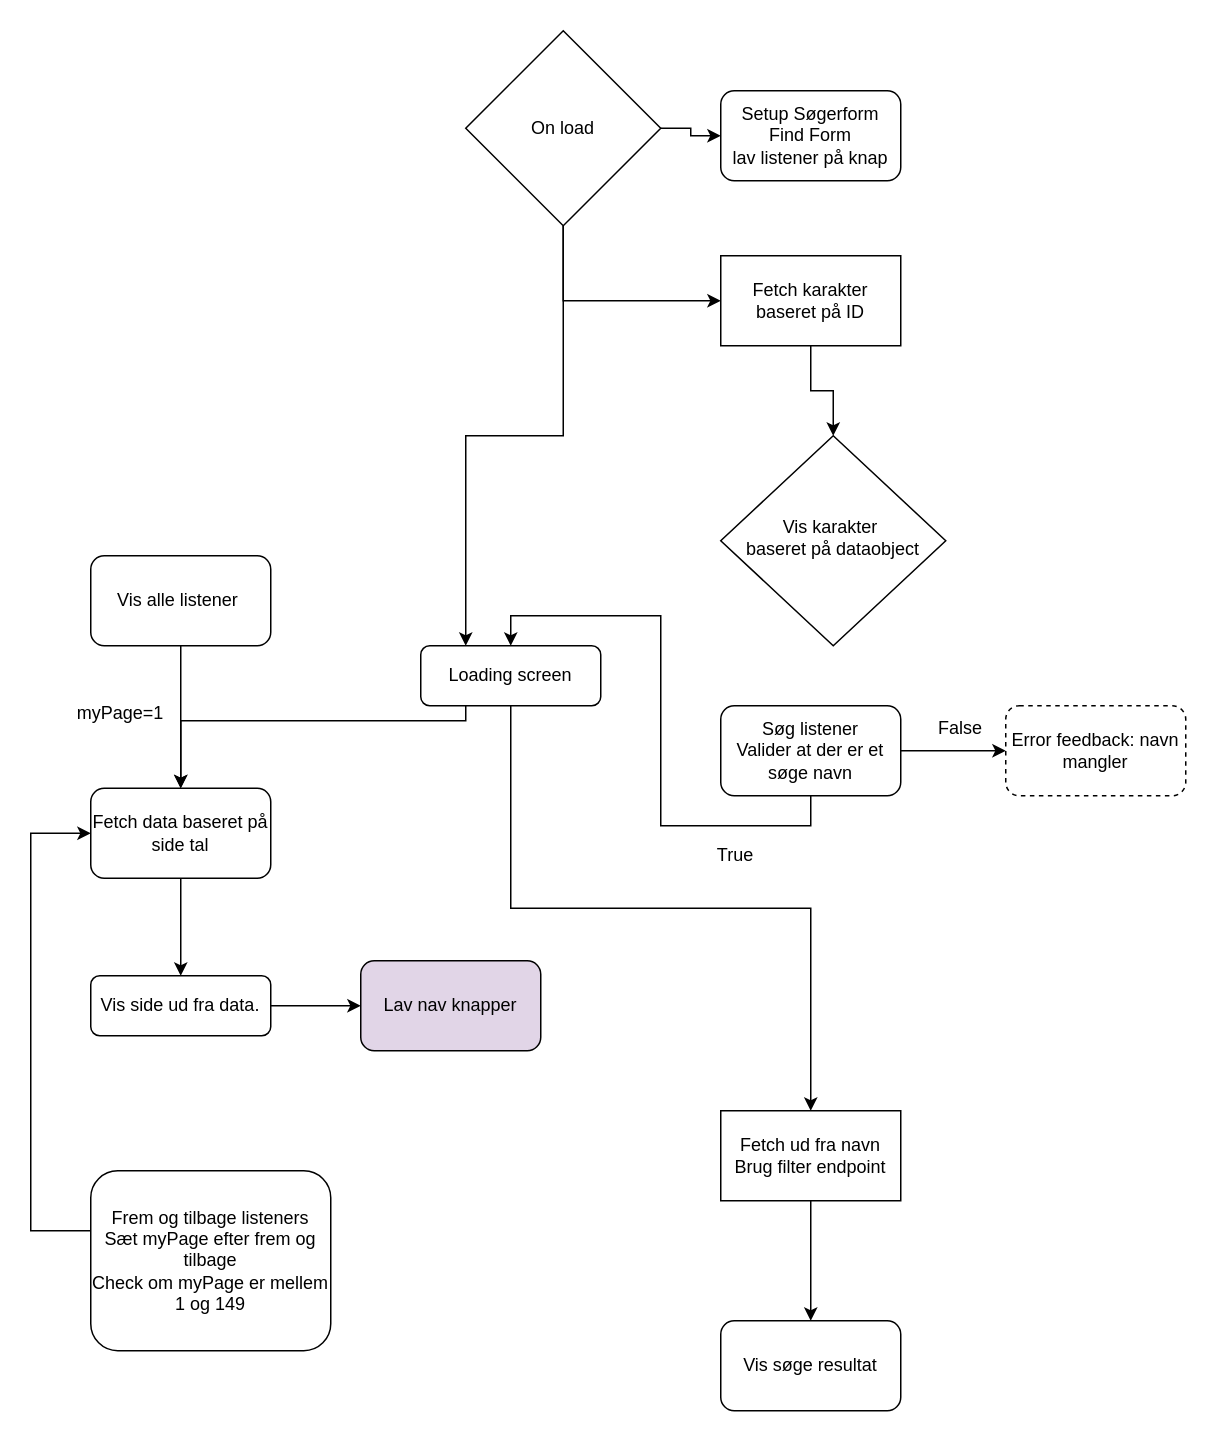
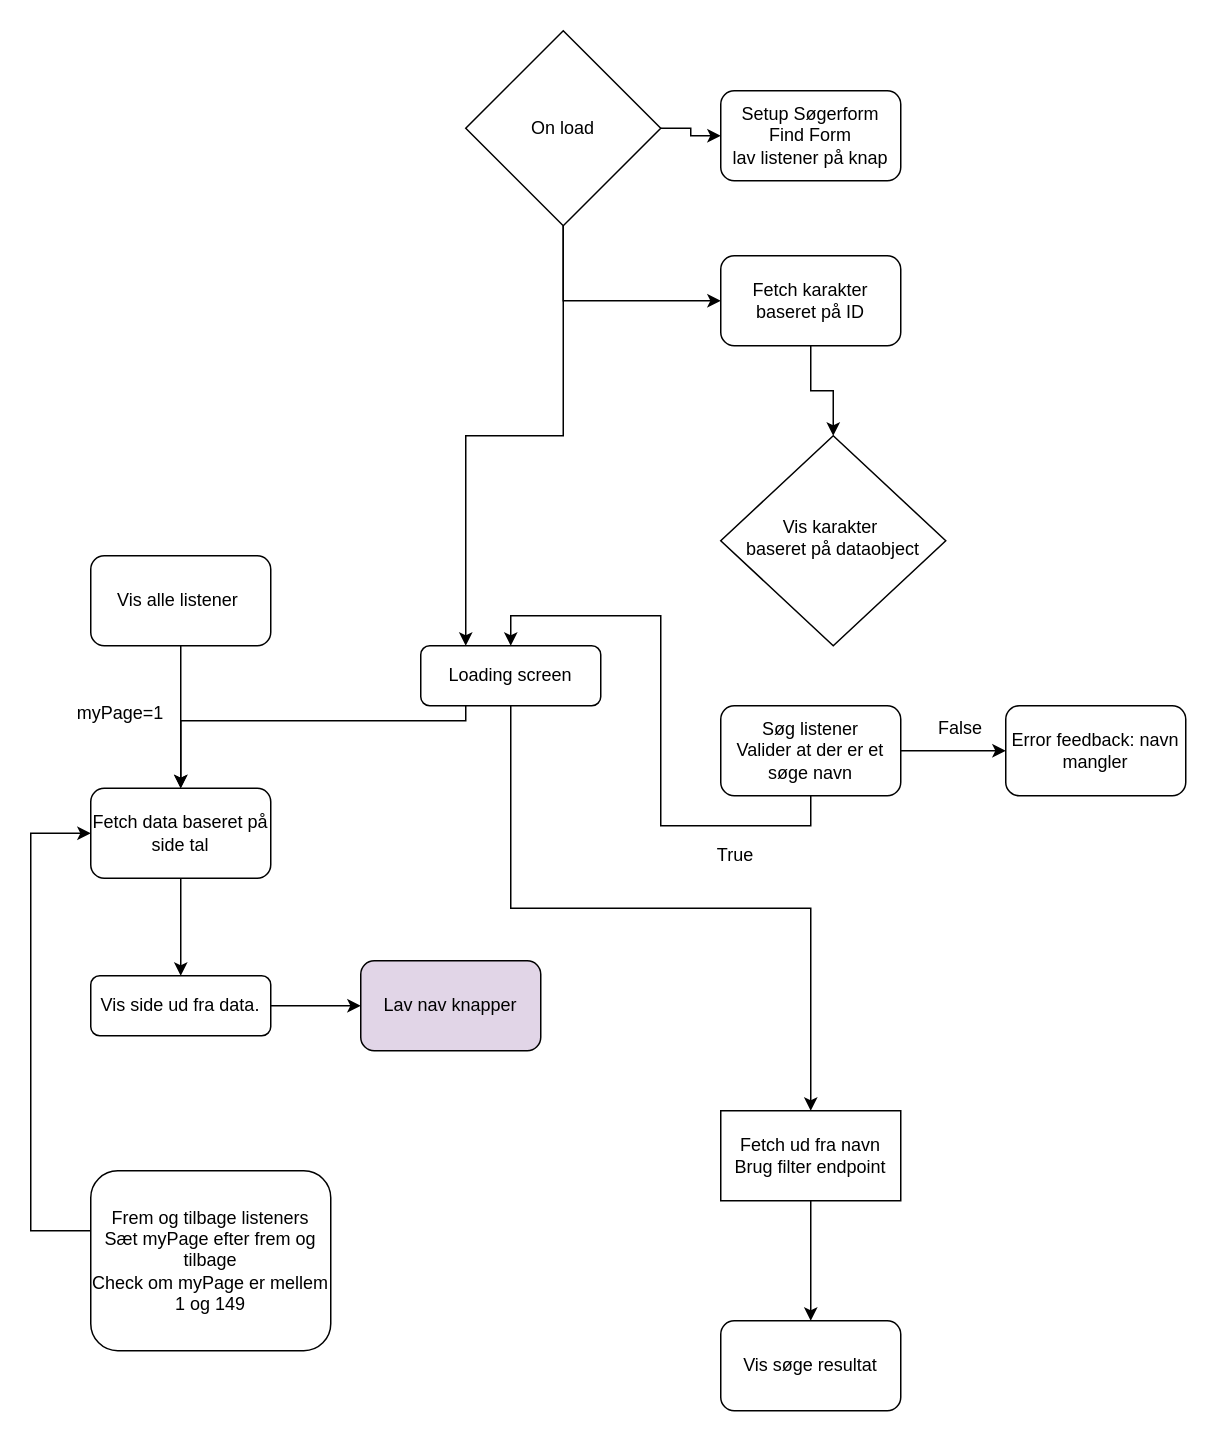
node "Fetch karakter baseret på ID": shape rectangle -> rounded rectangle
node "Error feedback: navn mangler": style dashed -> solid
